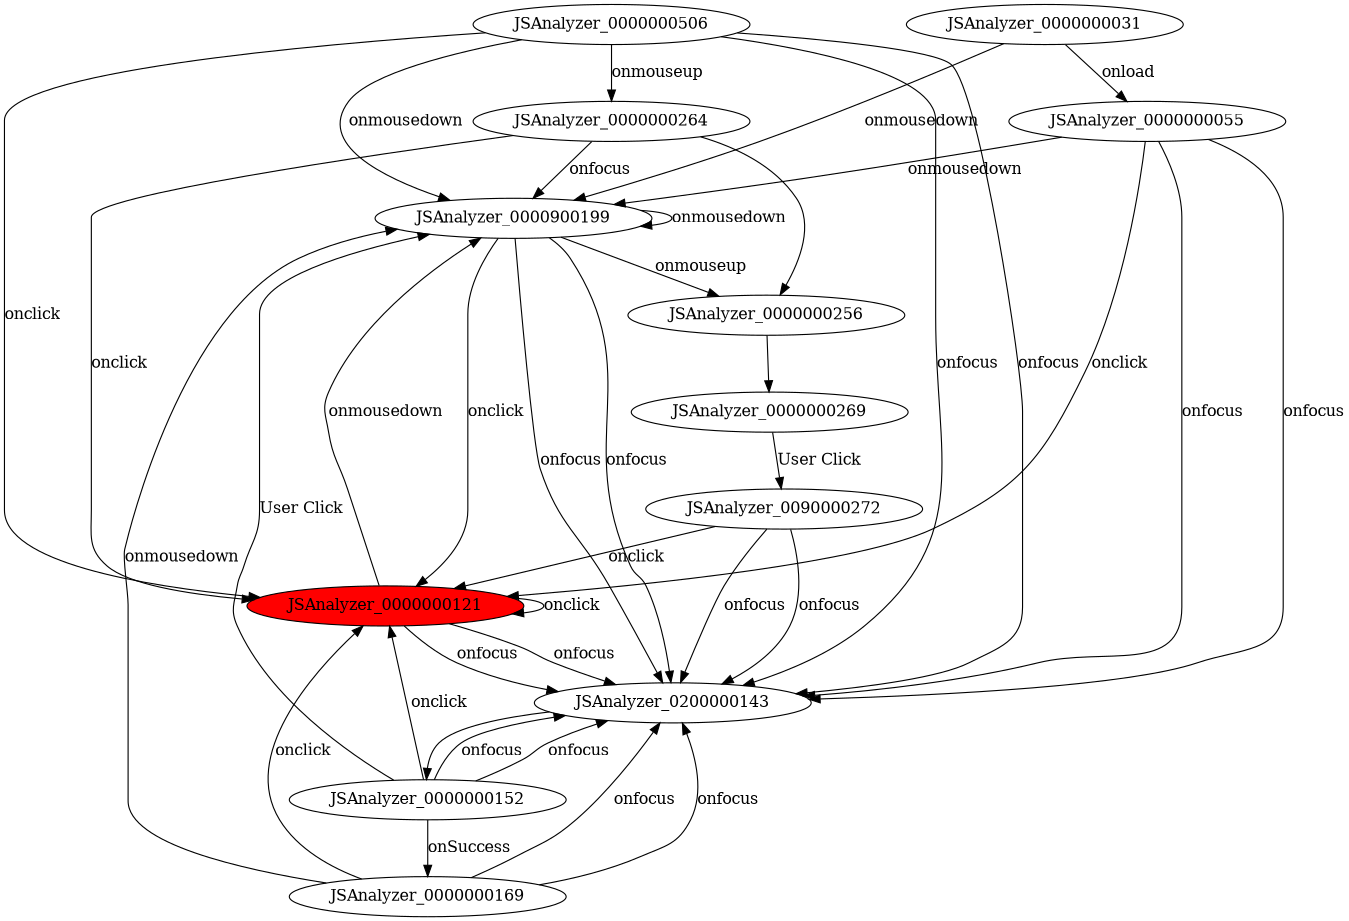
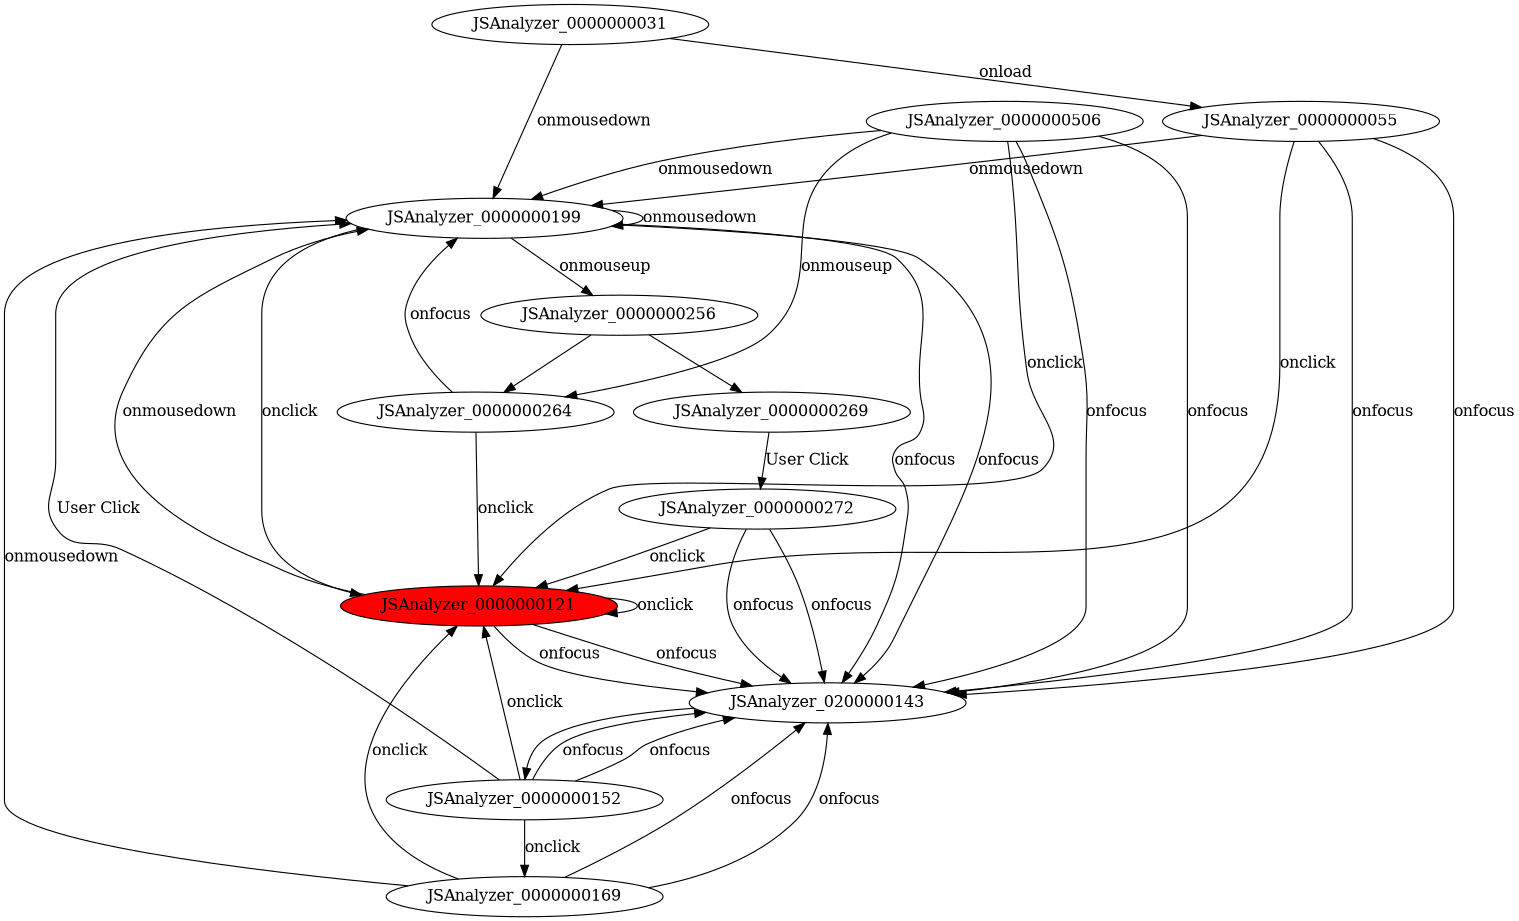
edge "JSAnalyzer_0000000264" -> "JSAnalyzer_0000000256": reversed
node "JSAnalyzer_0000900199": label "JSAnalyzer_0000900199" -> "JSAnalyzer_0000000199"
node "JSAnalyzer_0090000272": label "JSAnalyzer_0090000272" -> "JSAnalyzer_0000000272"
edge "JSAnalyzer_0000000152" -> "JSAnalyzer_0000000169": label "onSuccess" -> "onclick"
